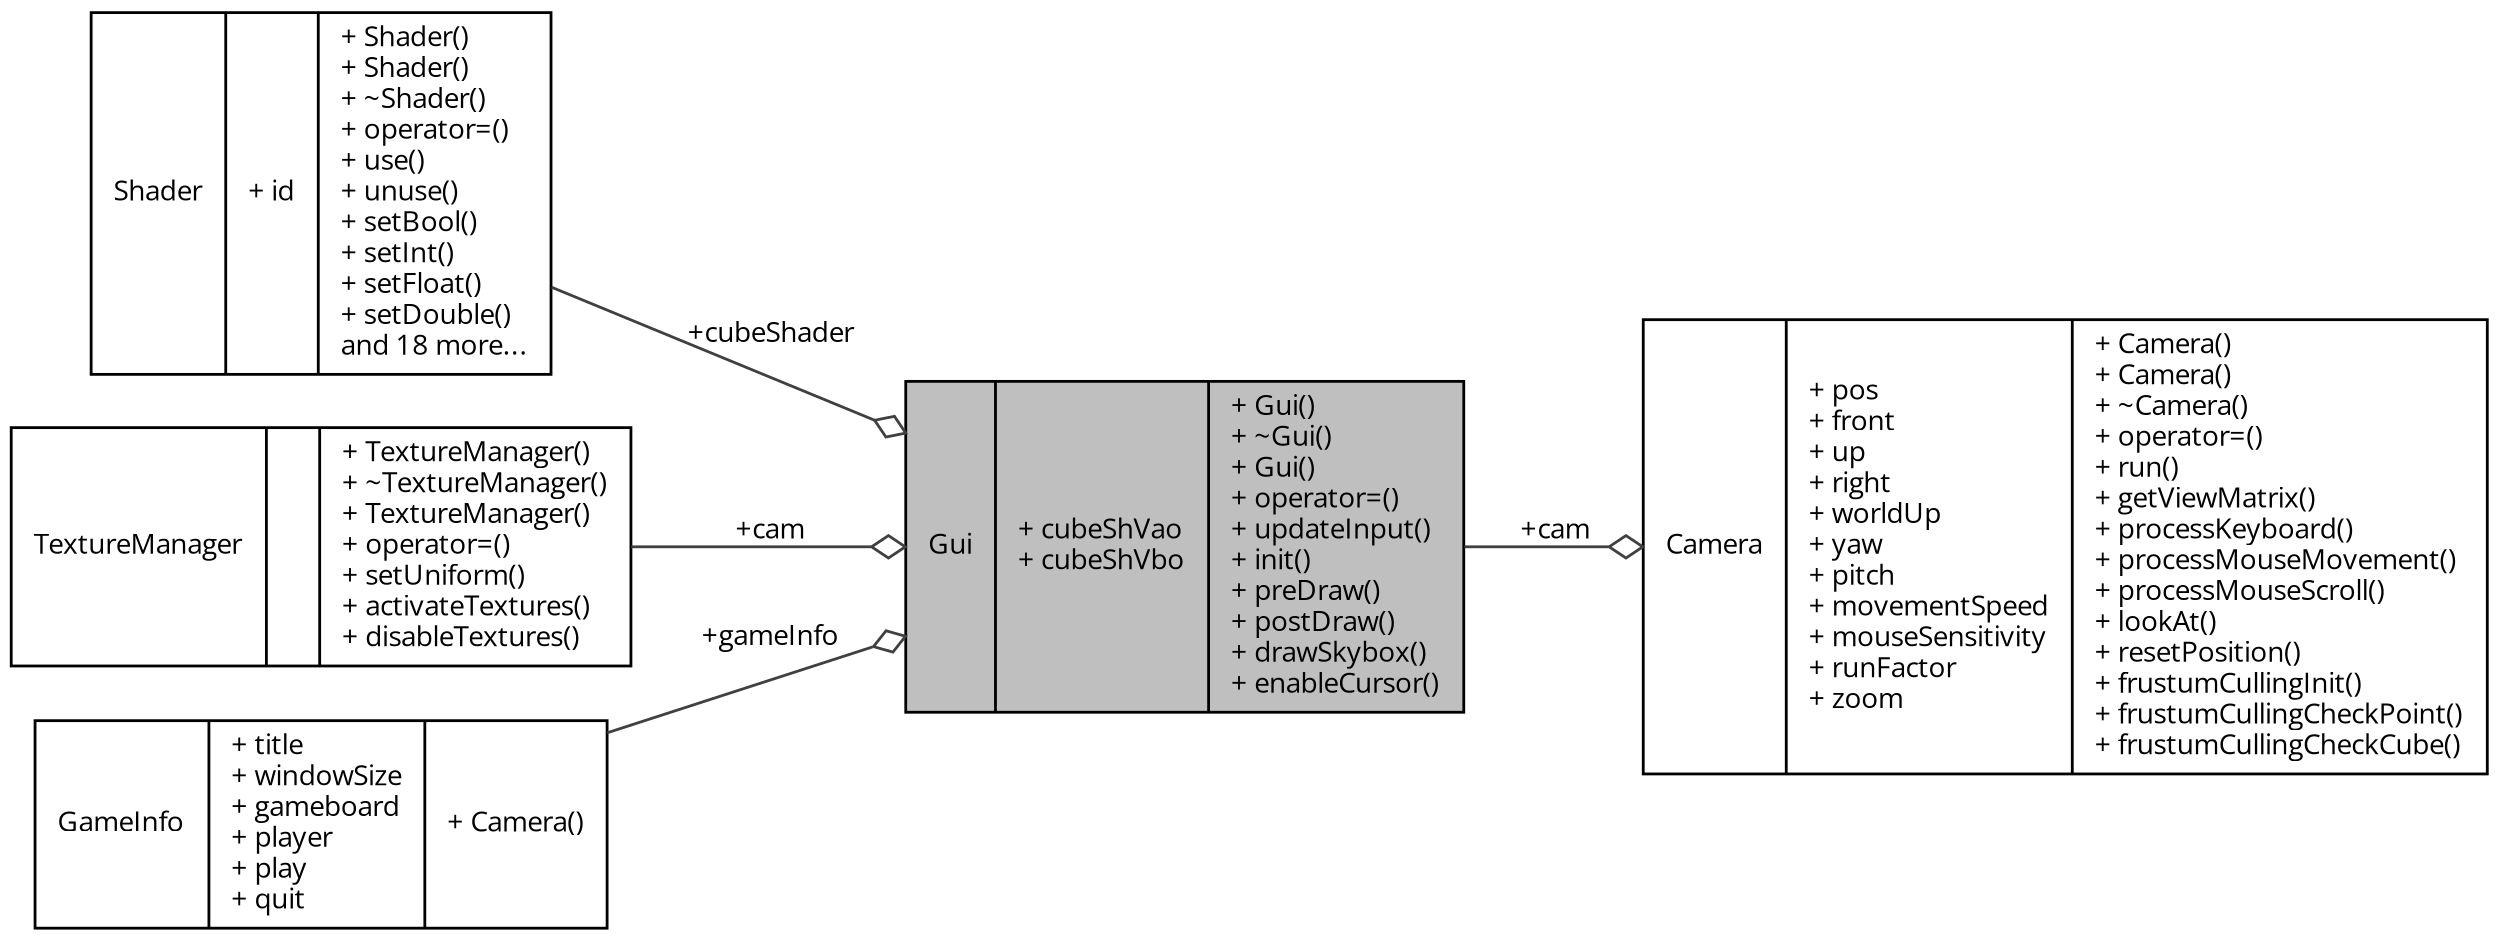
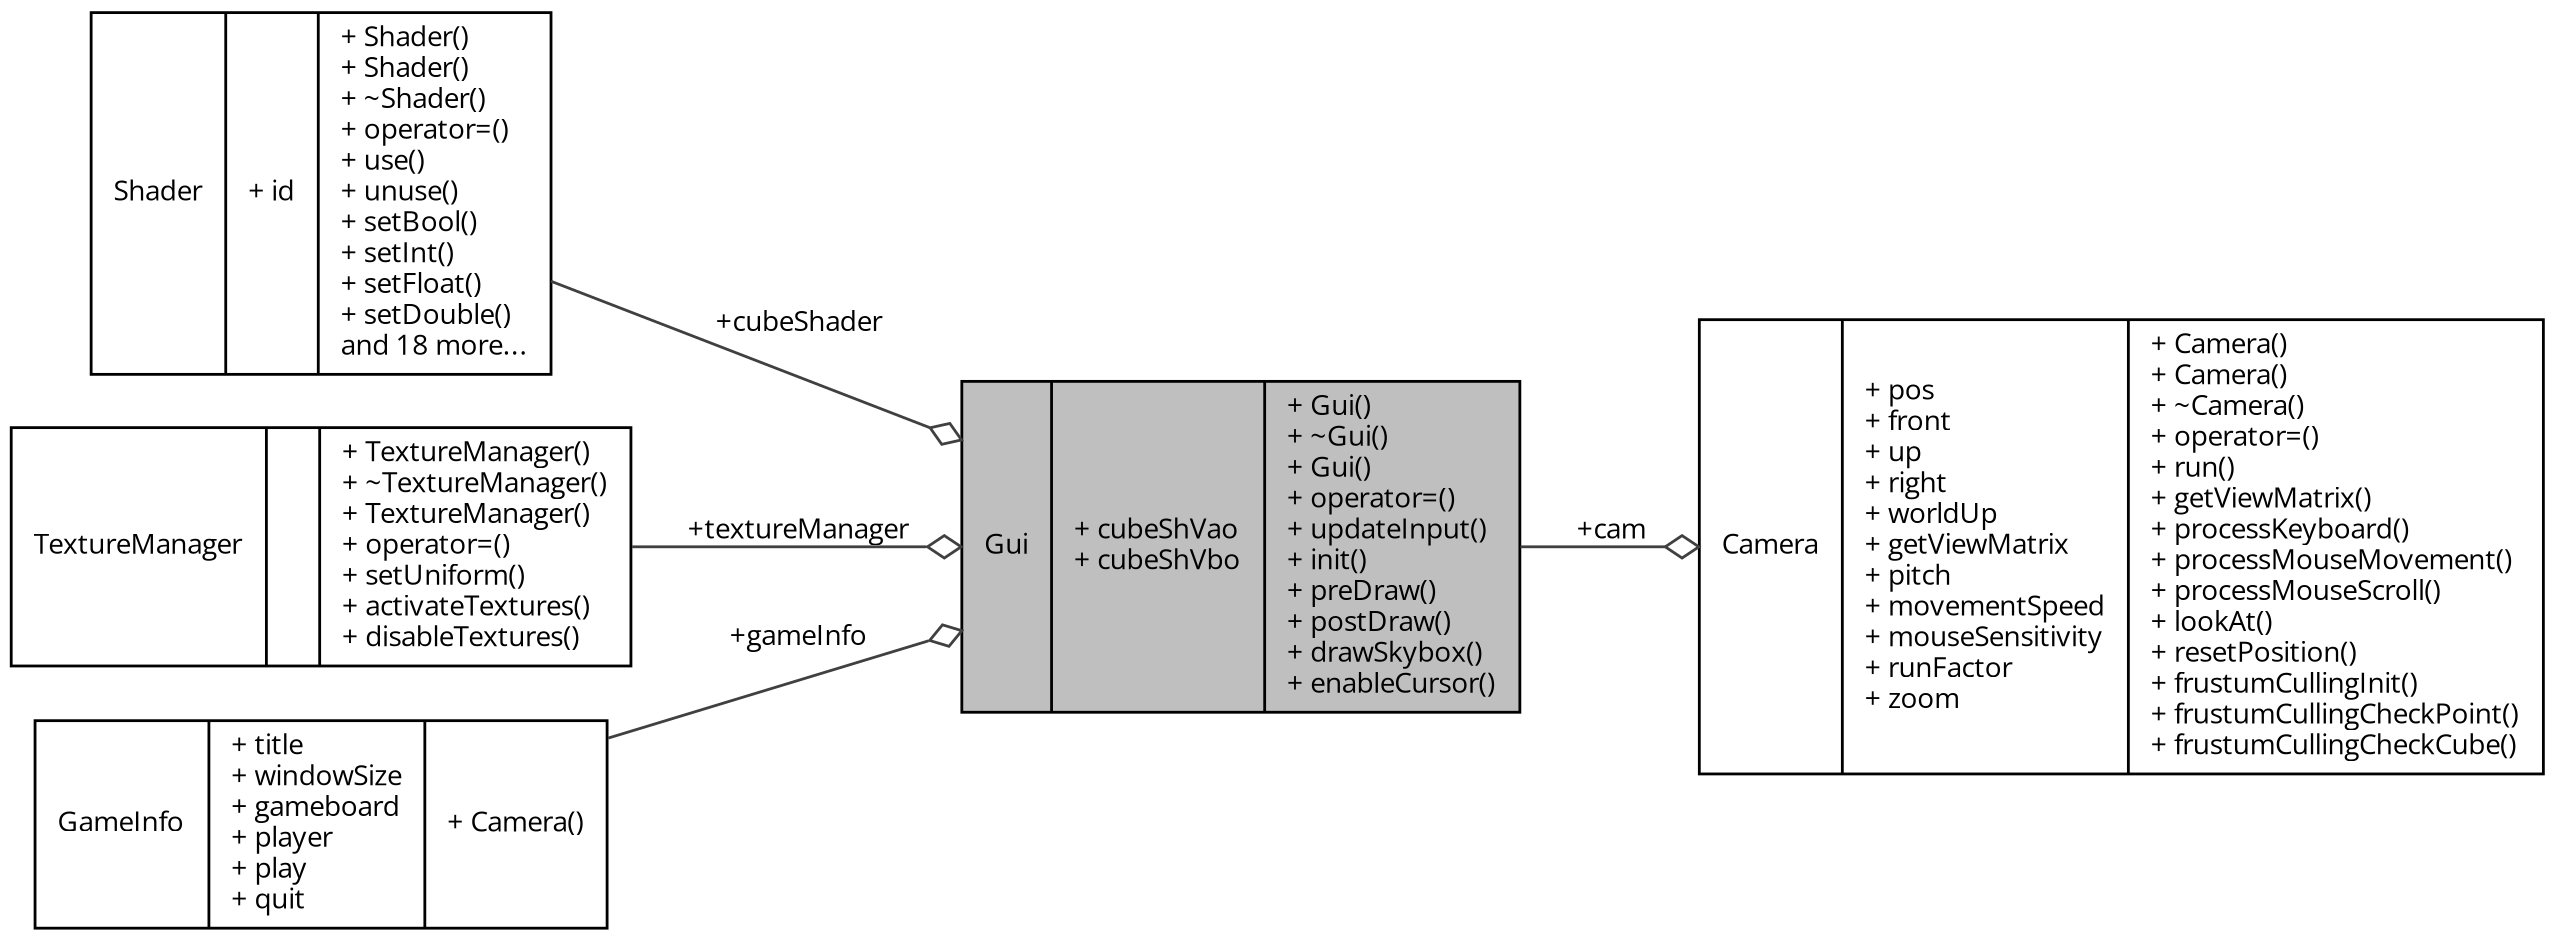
edge "TextureManager" -> "Gui": label " +cam" -> " +textureManager"
node "Camera": text "+ yaw" -> "+ getViewMatrix"
